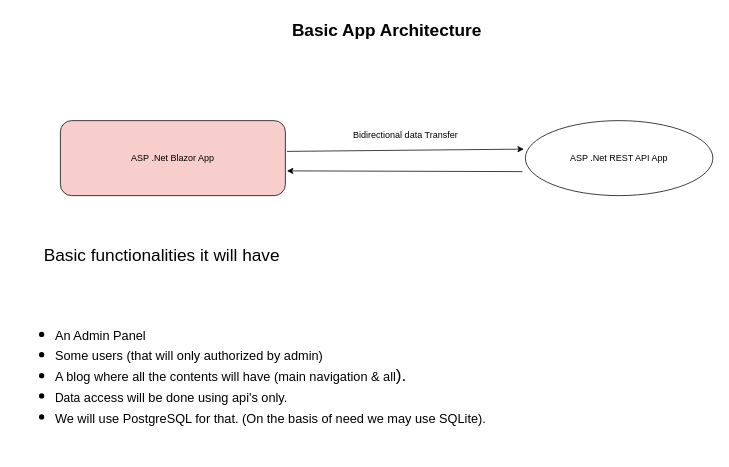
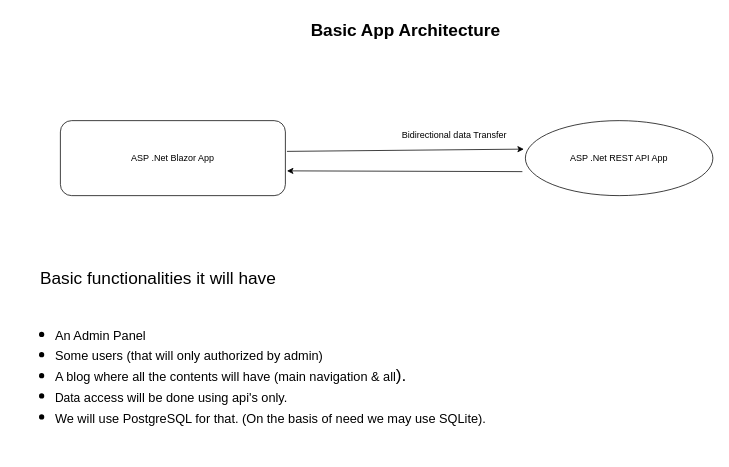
node "Basic App Architecture": moved (387, 30) -> (405, 30)
node "Bidirectional data Transfer": moved (405, 135) -> (454, 135)
node "ASP .Net Blazor App": fillcolor #f8cecc -> #ffffff
node "Basic functionalities it will have": moved (162, 255) -> (158, 278)
